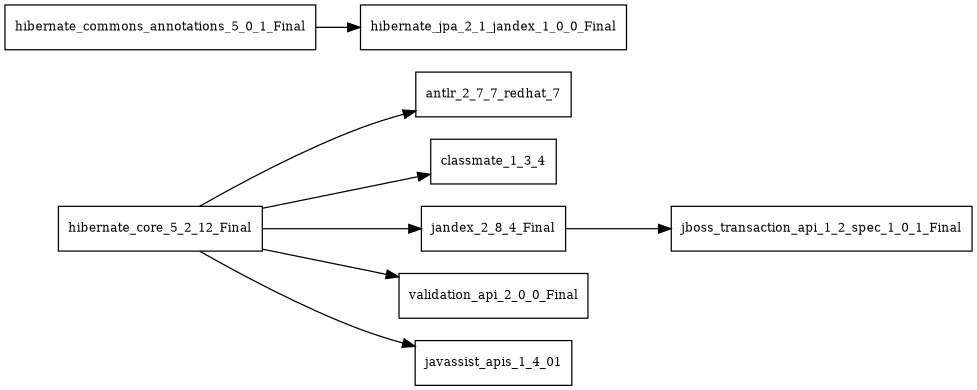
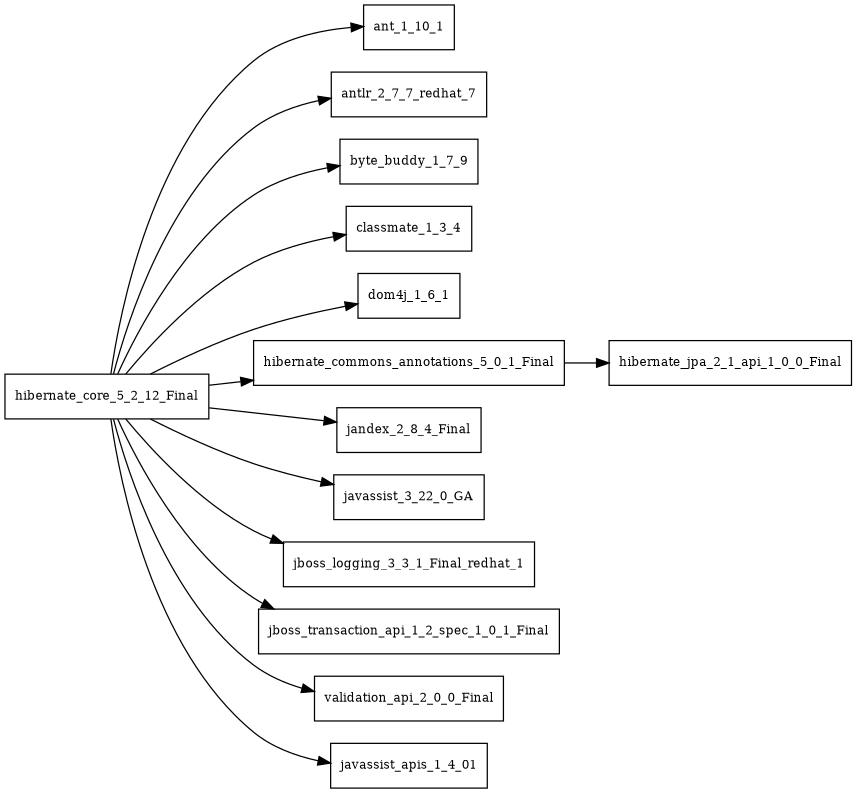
node "ant_1_10_1": added
node "hibernate_jpa_2_1_jandex_1_0_0_Final": label "hibernate_jpa_2_1_jandex_1_0_0_Final" -> "hibernate_jpa_2_1_api_1_0_0_Final"
node "byte_buddy_1_7_9": added
edge "jandex_2_8_4_Final" -> "jboss_transaction_api_1_2_spec_1_0_1_Final": now "hibernate_core_5_2_12_Final" -> "jboss_transaction_api_1_2_spec_1_0_1_Final"
node "dom4j_1_6_1": added
edge "hibernate_core_5_2_12_Final" -> "hibernate_commons_annotations_5_0_1_Final": added
node "javassist_3_22_0_GA": added
node "jboss_logging_3_3_1_Final_redhat_1": added
